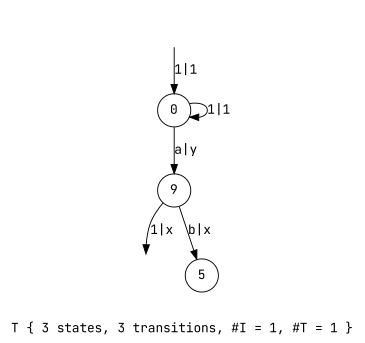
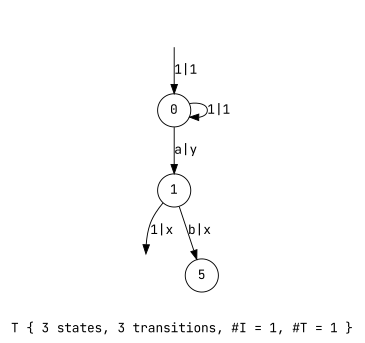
node "9": label "9" -> "1"
